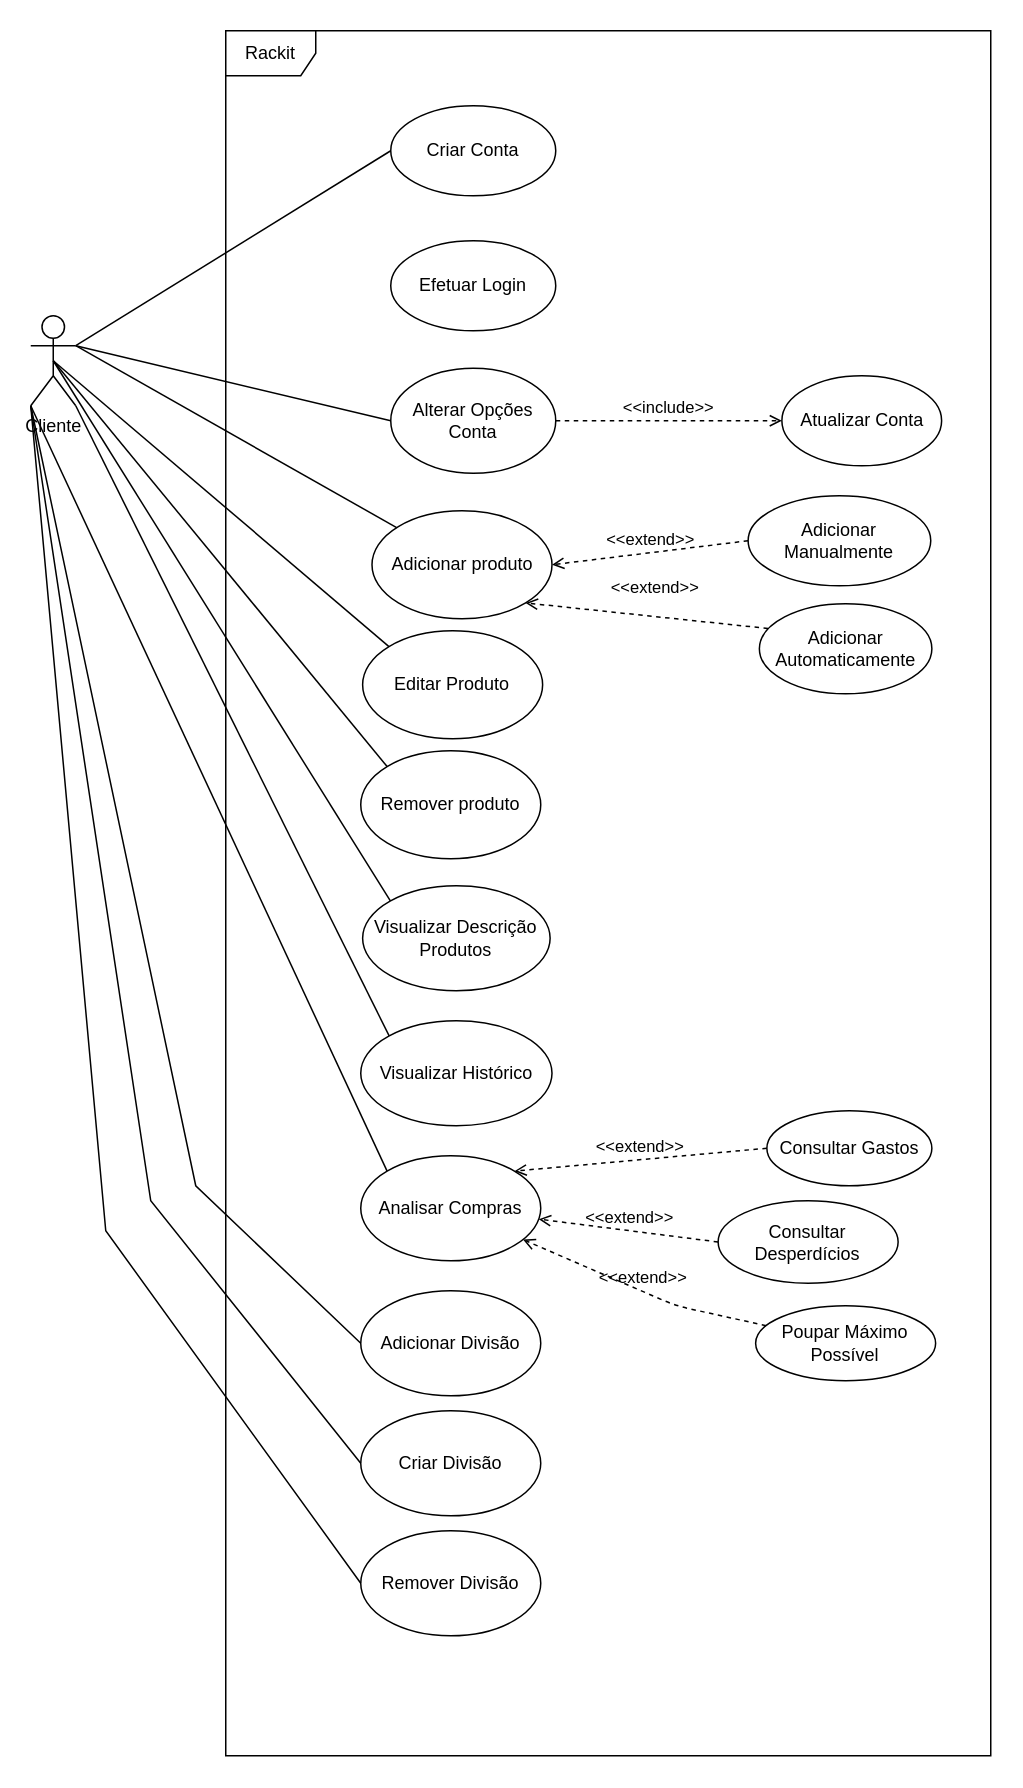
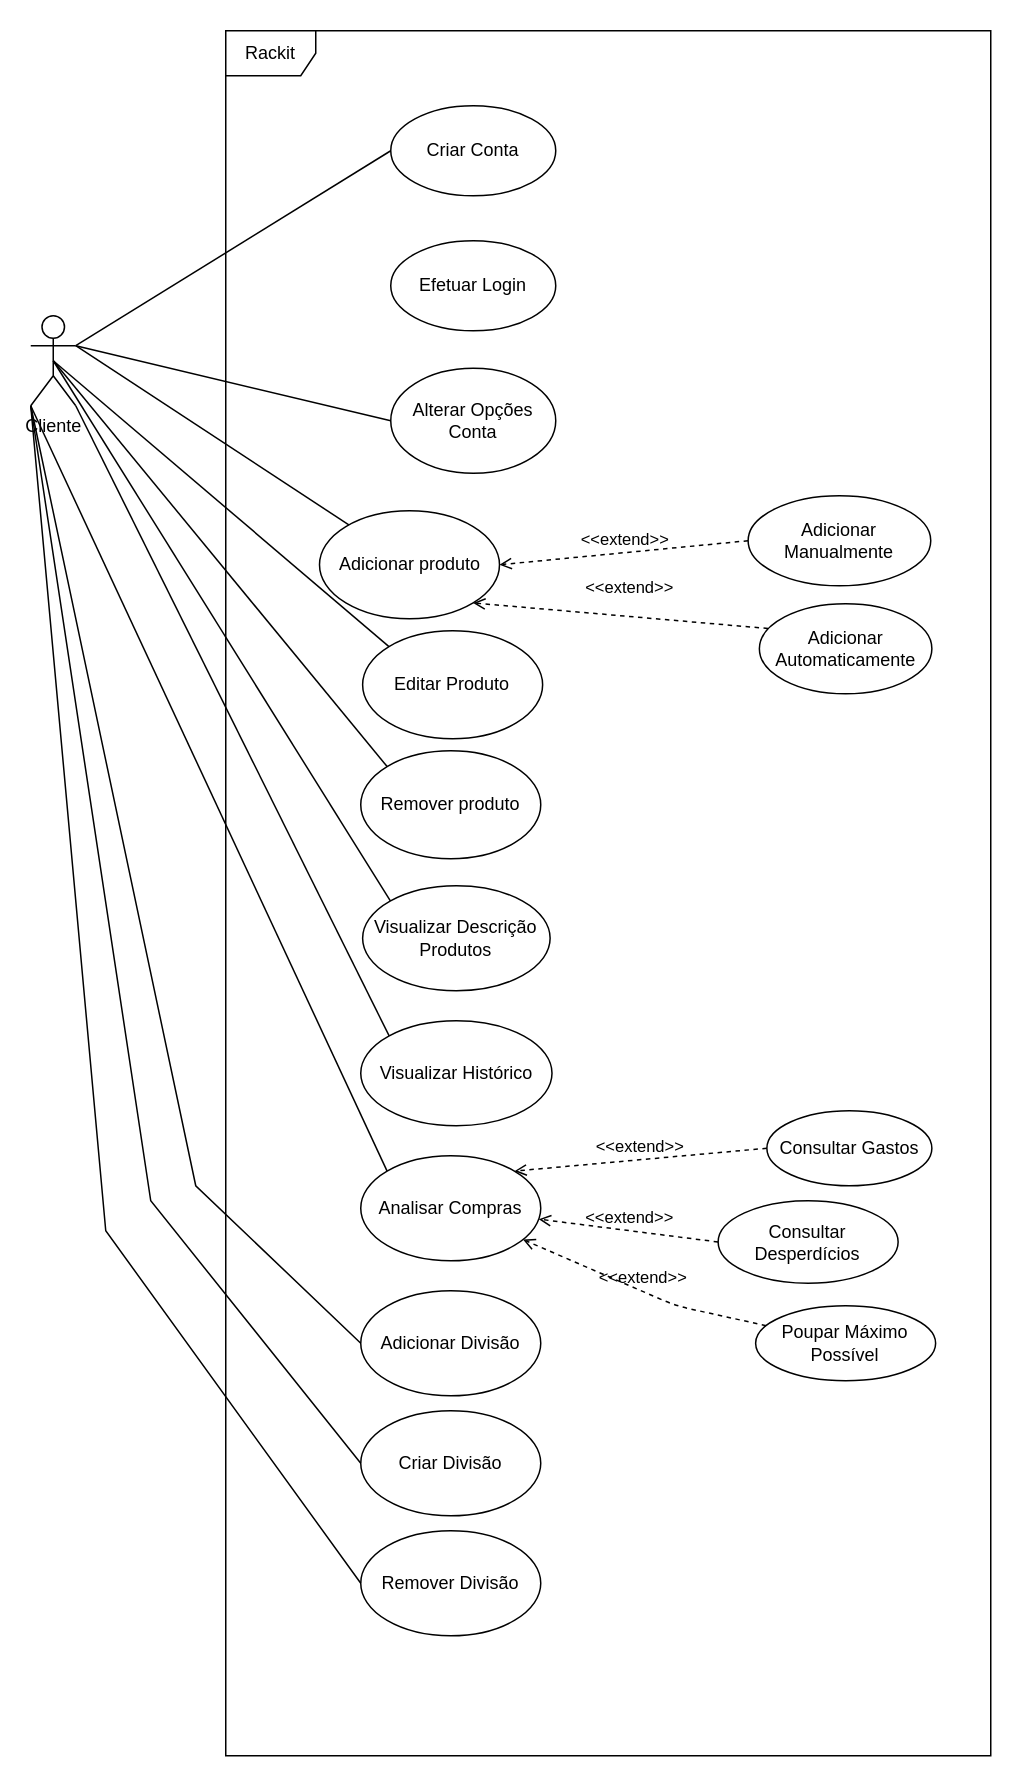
edge "Alterar Opções Conta" -> "Atualizar Conta": removed, label "<<include>>"
node "Atualizar Conta": removed
node "Adicionar produto": moved (462, 565) -> (410, 565)
